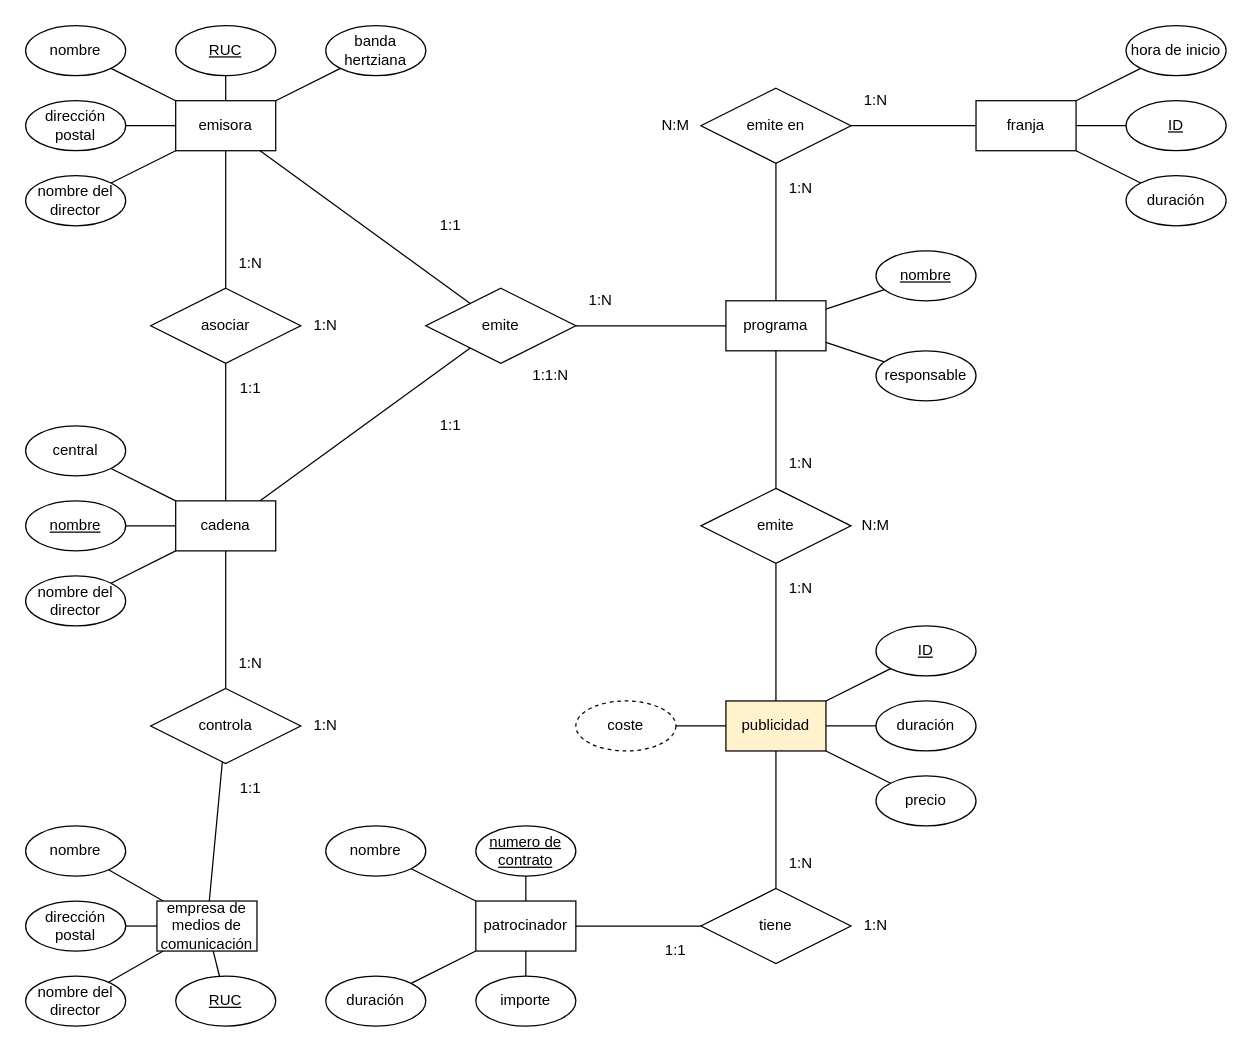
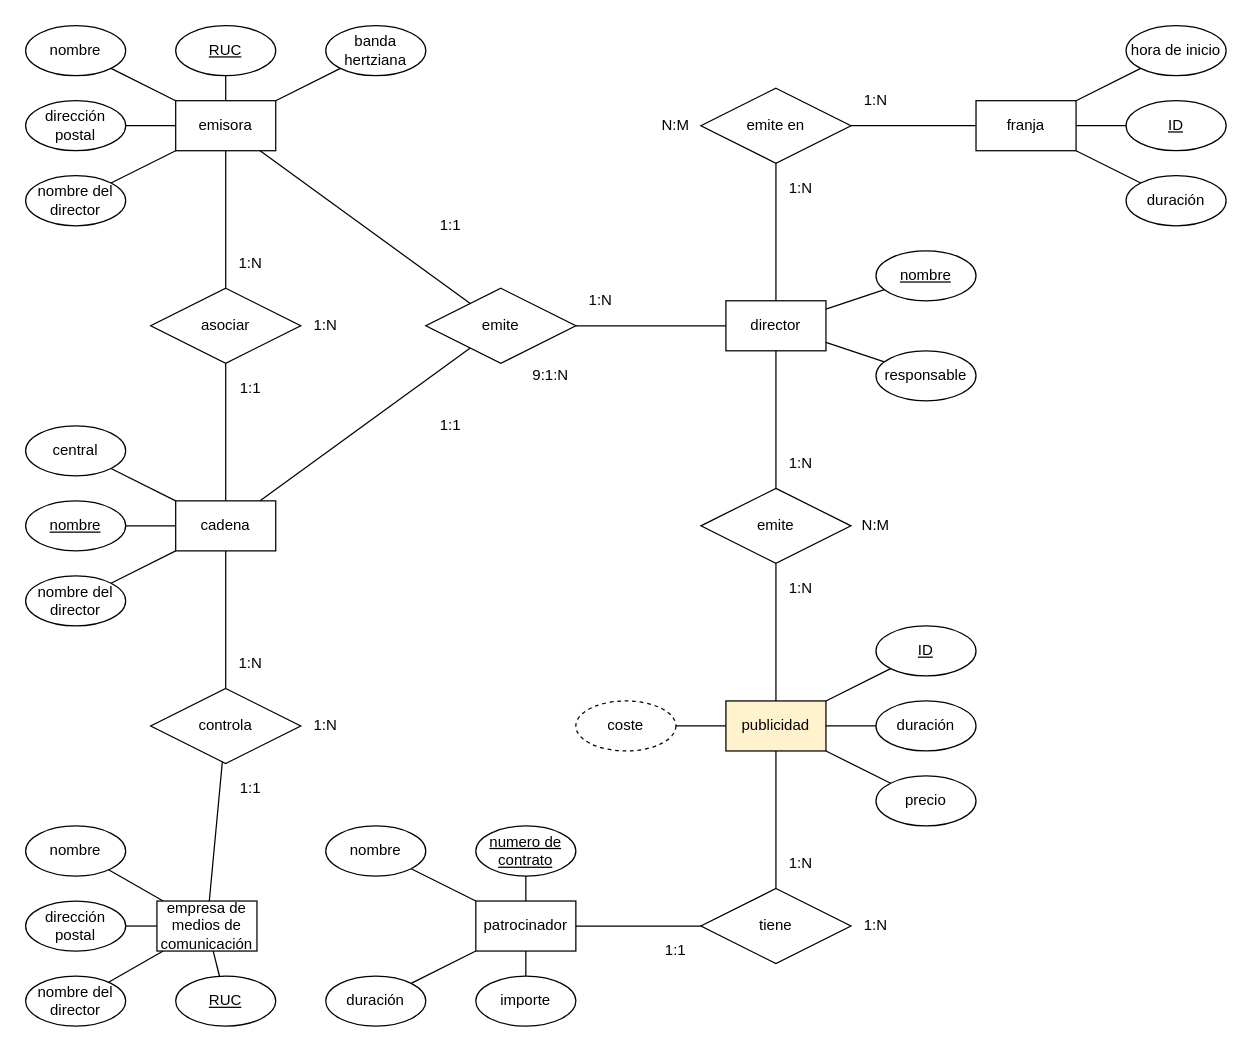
node "programa": label "programa" -> "director"
node "1:1:N": label "1:1:N" -> "9:1:N"
